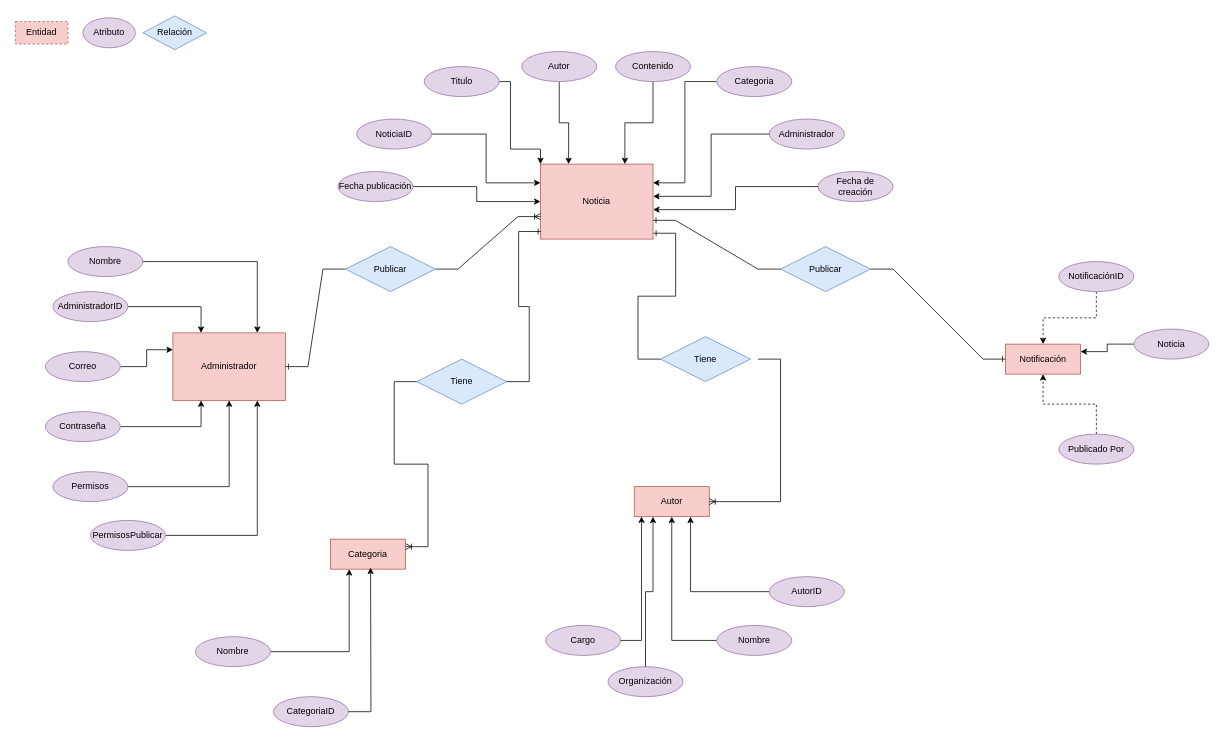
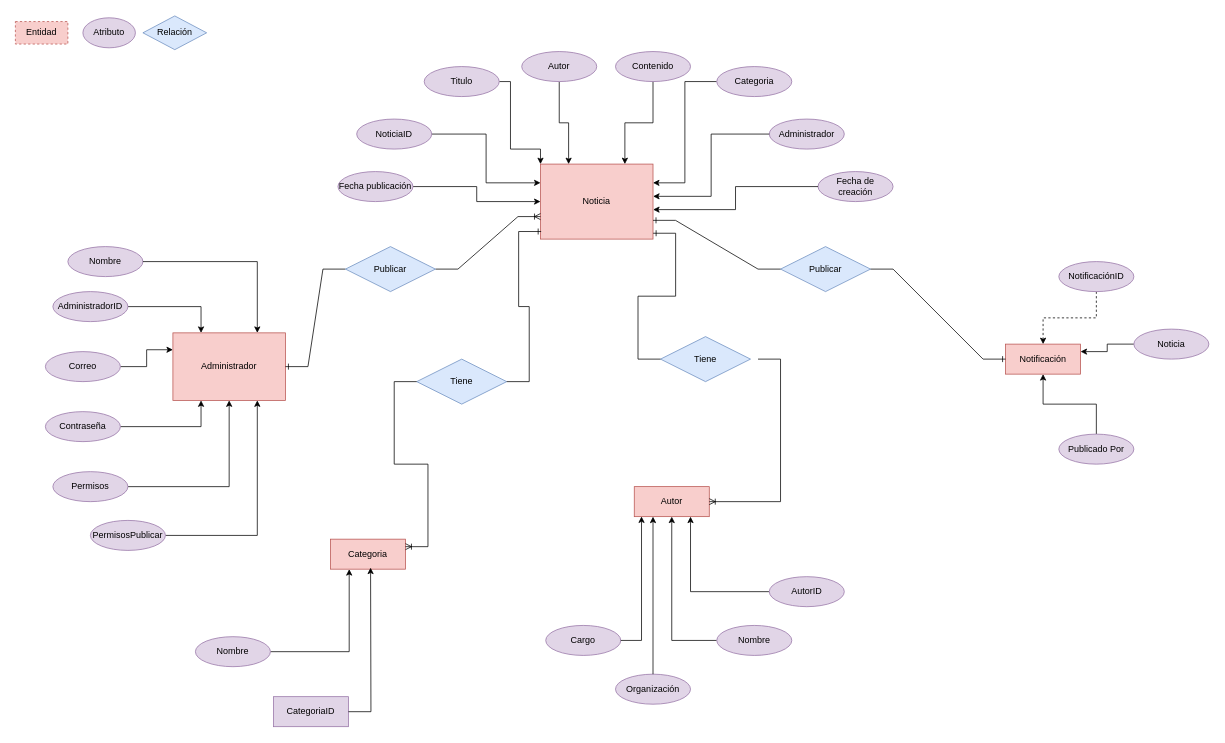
edge "Publicado Por" -> "Notificación": style dashed -> solid
node "Organización": moved (645, 681) -> (653, 689)
node "CategoriaID": shape ellipse -> rectangle
